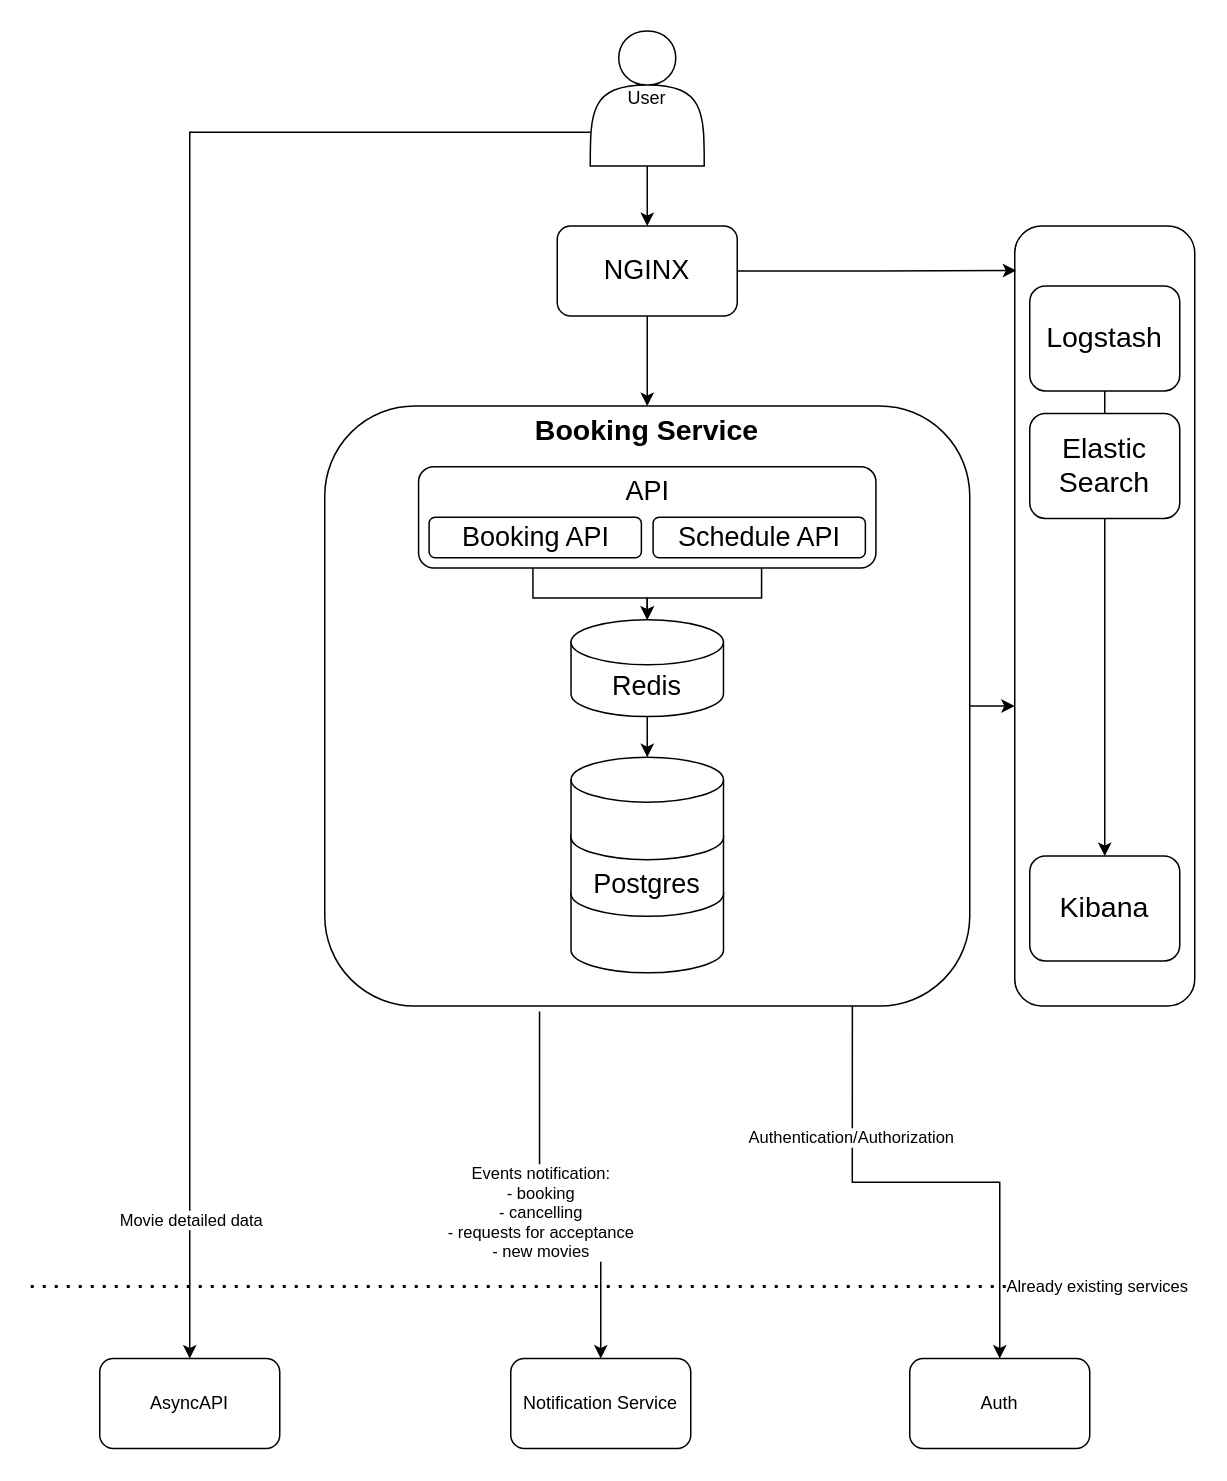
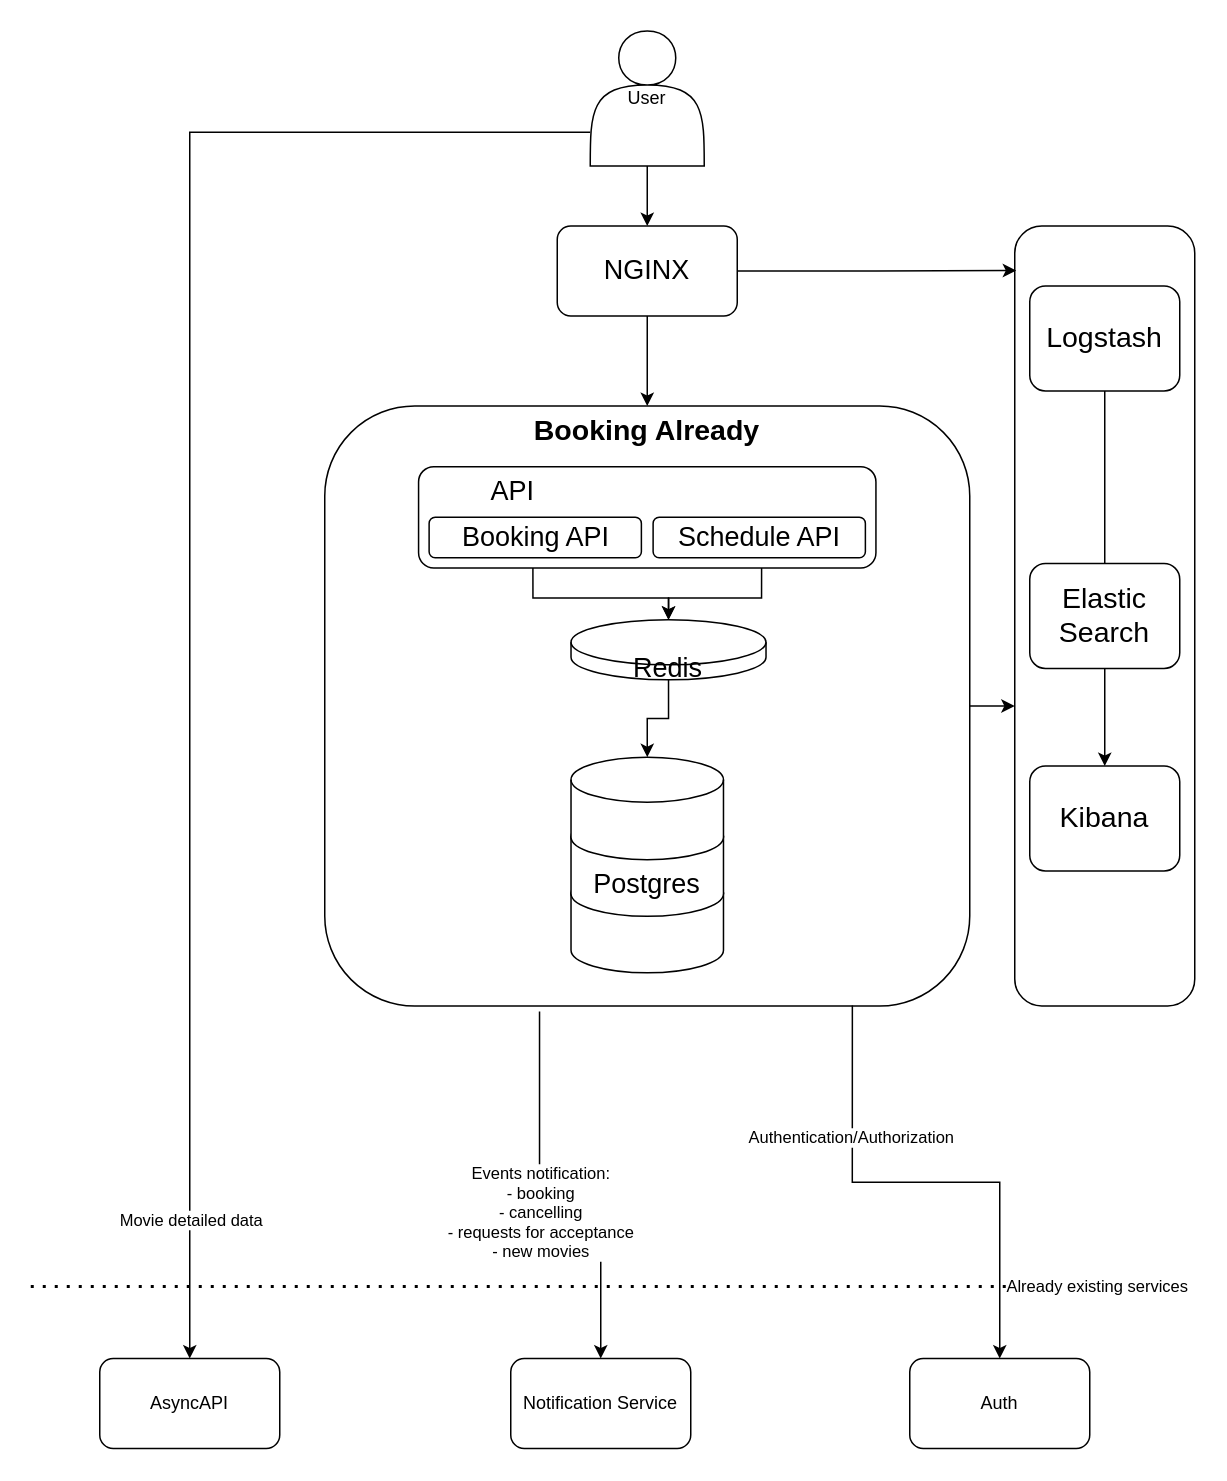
node "Booking Service": label "Booking Service" -> "Booking Already"
node "Elastic Search": moved (1105, 466) -> (1105, 616)
node "API": moved (647, 492) -> (512, 492)
node "Redis": size 152x97 -> 195x60
node "Kibana": moved (1105, 908) -> (1105, 818)
